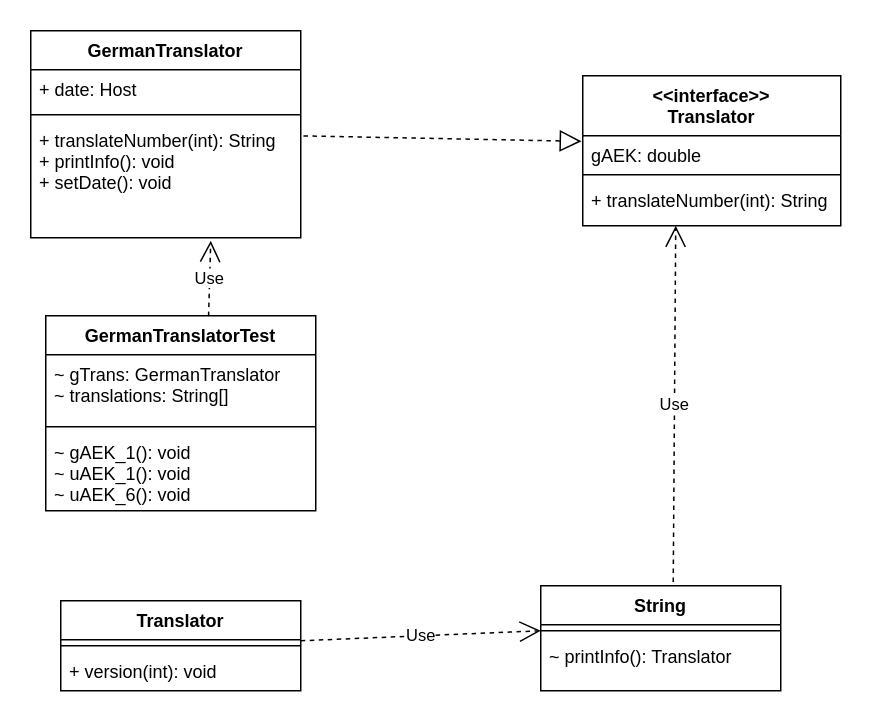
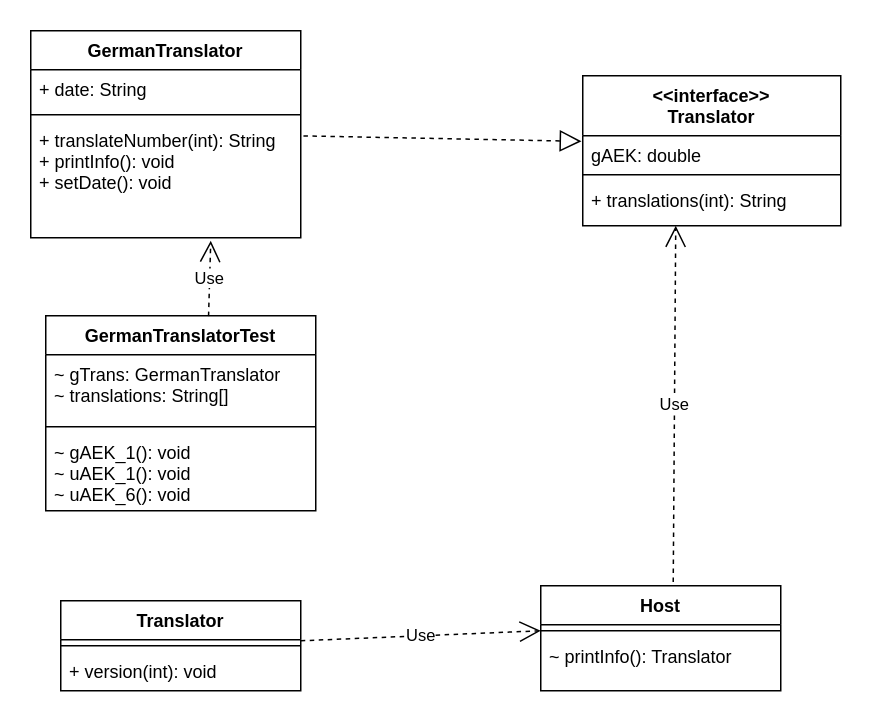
node "+ date: Host": label "+ date: Host" -> "+ date: String"
node "+ translateNumber(int): String": label "+ translateNumber(int): String" -> "+ translations(int): String"
node "String": label "String" -> "Host"
